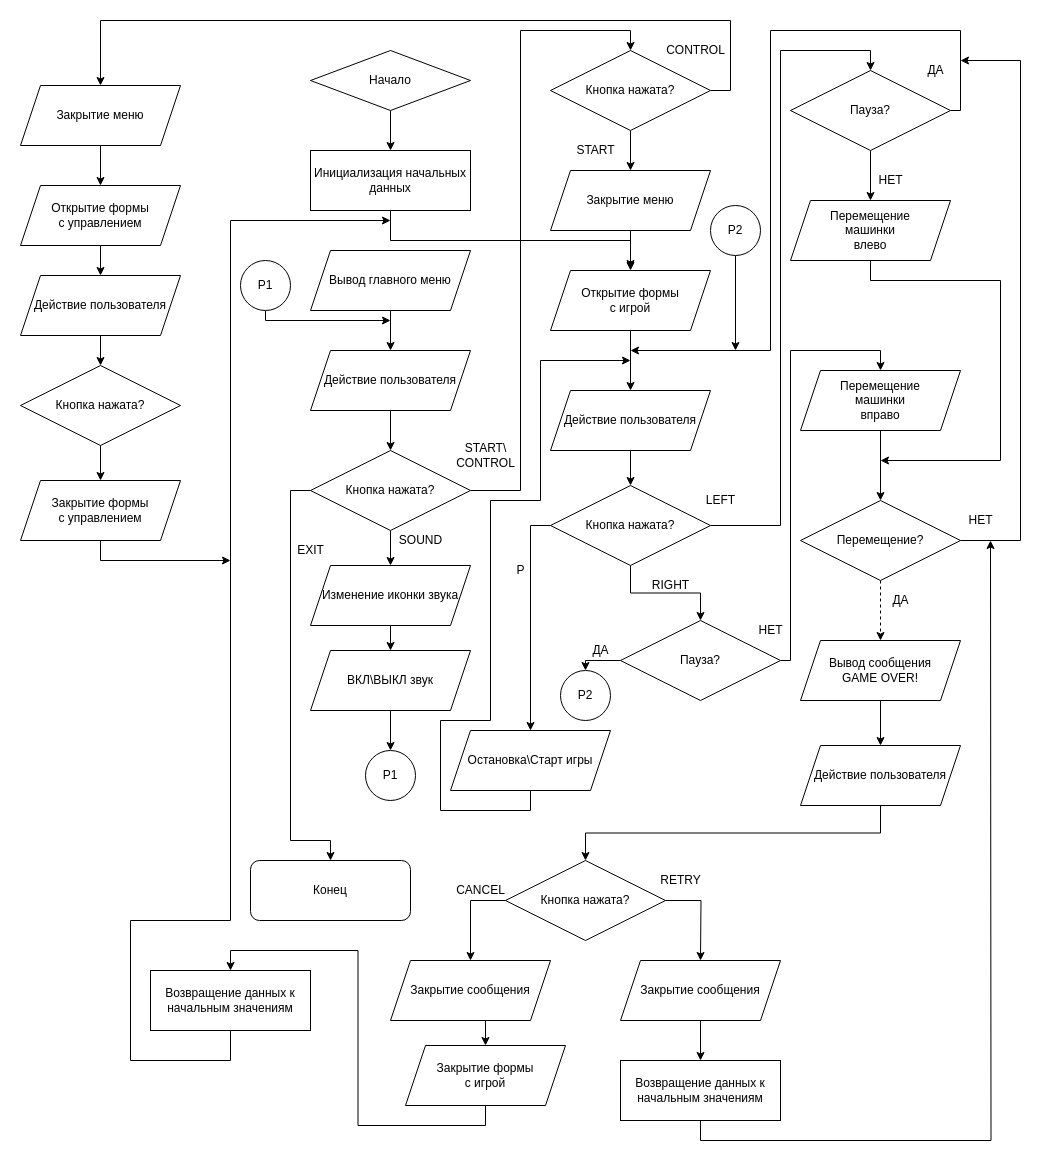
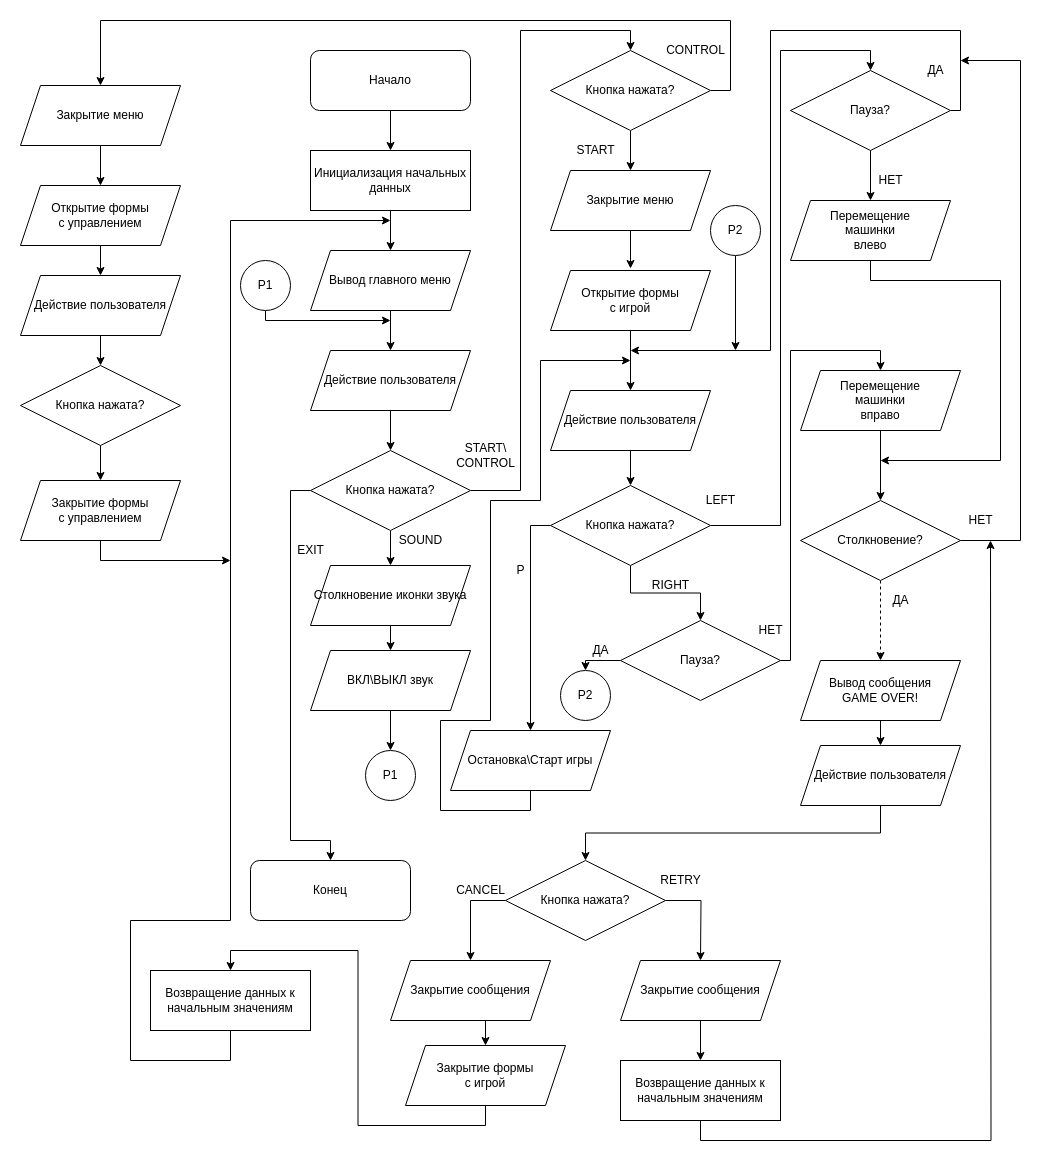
node "Начало": shape diamond -> rounded rectangle
edge "Инициализация начальных данных" -> "Открытие формы с игрой": now "Инициализация начальных данных" -> "Вывод главного меню"
node "Перемещение?": label "Перемещение?" -> "Столкновение?"
node "Изменение иконки звука": label "Изменение иконки звука" -> "Столкновение иконки звука"
node "Вывод сообщения GAME OVER!": moved (881, 671) -> (881, 691)
